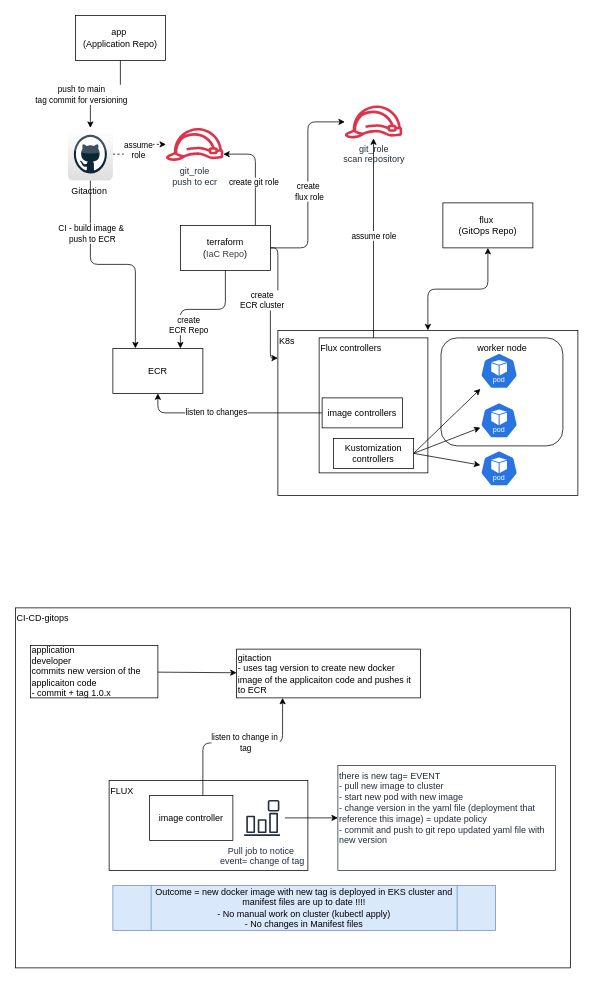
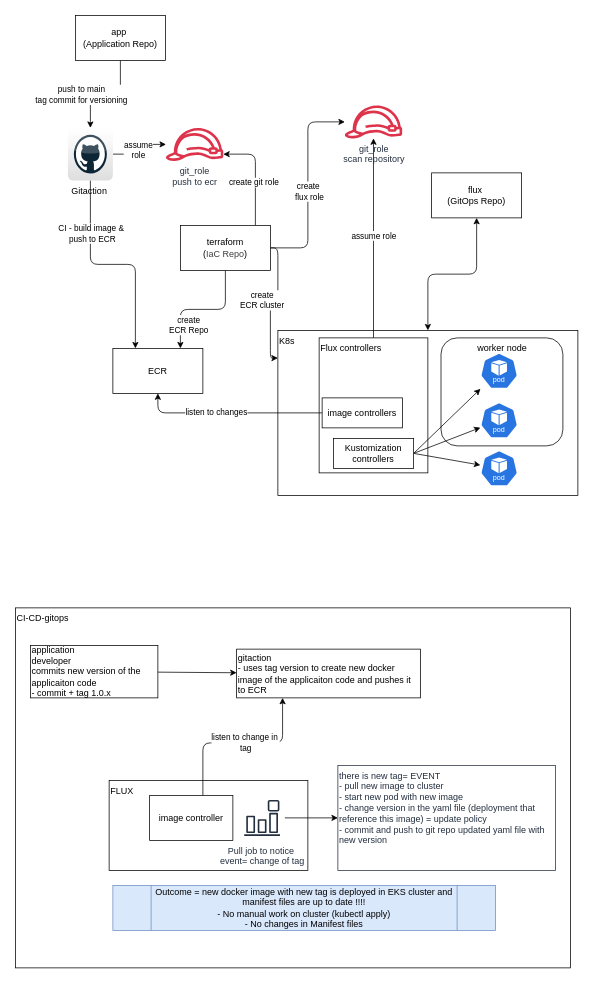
edge "Gitaction" -> "git_role push to ecr": style dashed -> solid
node "flux (GitOps Repo)": moved (488, 225) -> (477, 195)
